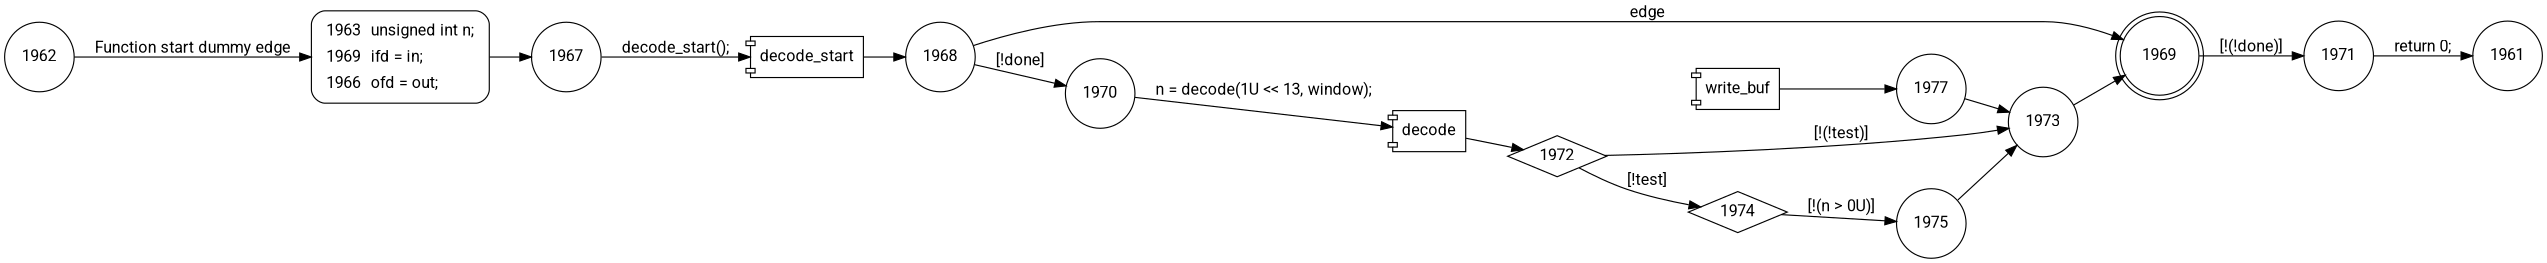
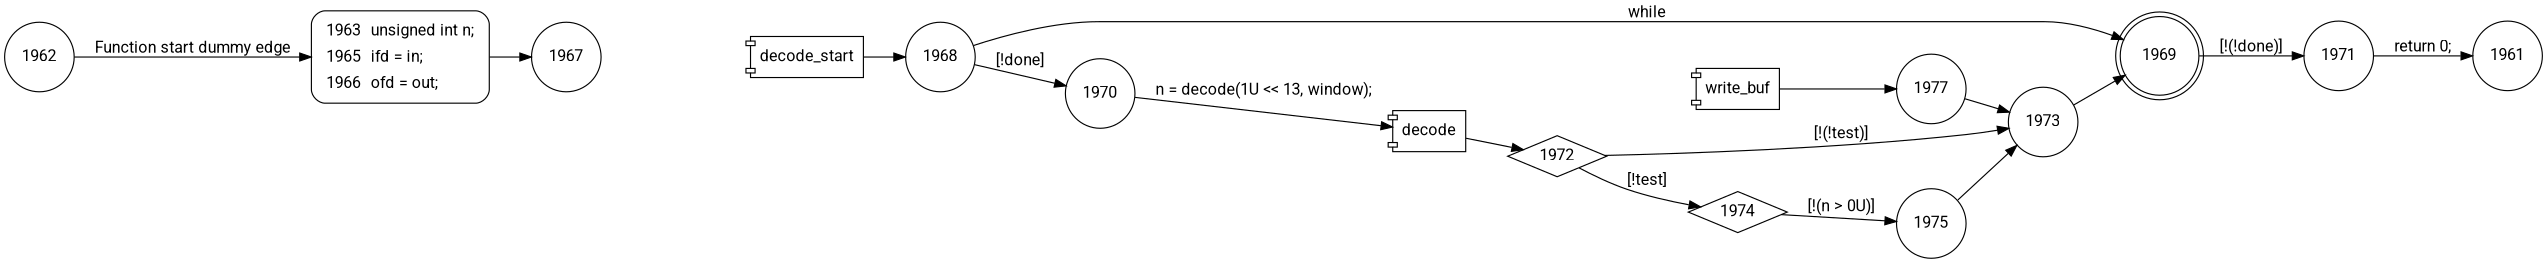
edge "1968" -> "1969": label "edge" -> "while"
node "1963": text "1969" -> "1965"
edge "1967" -> "decode_start": removed, label "decode_start();"
